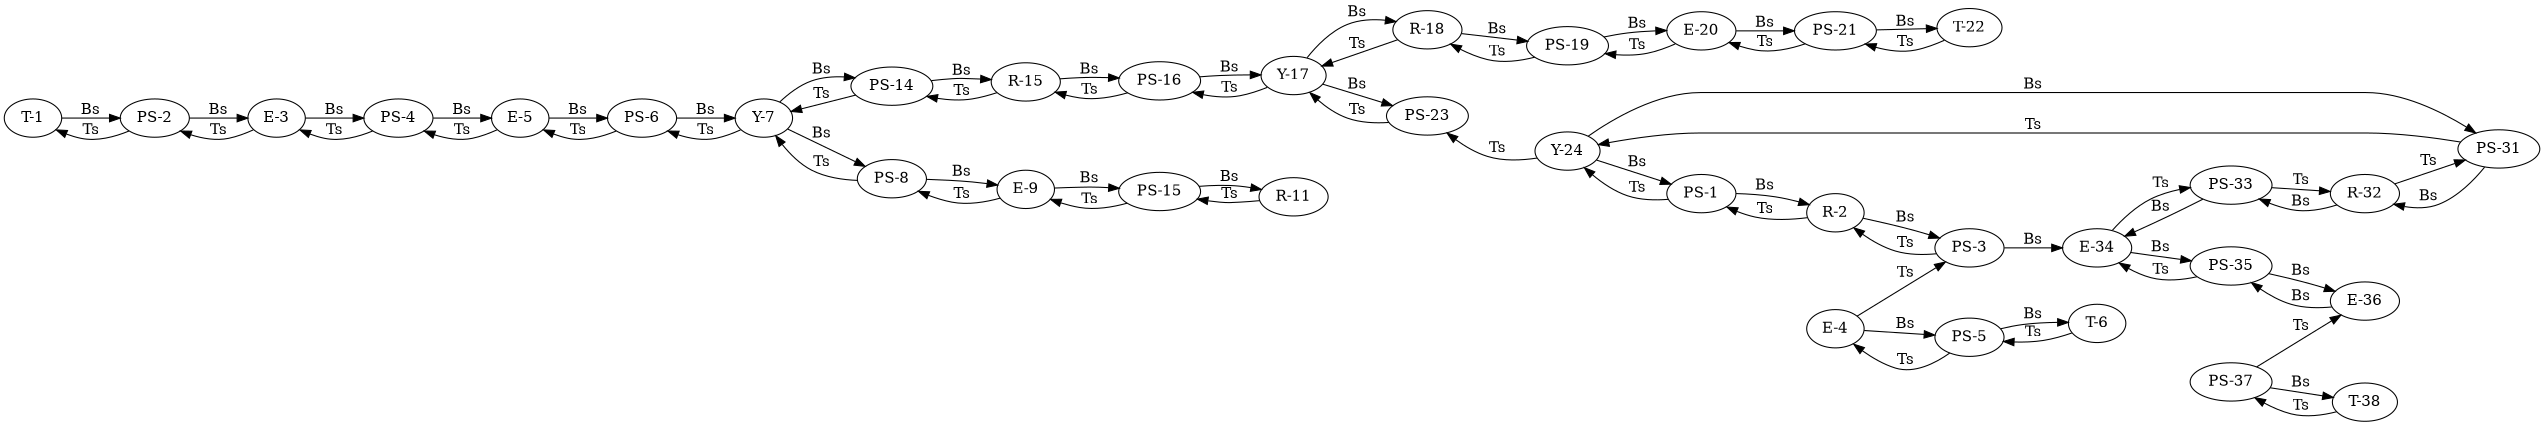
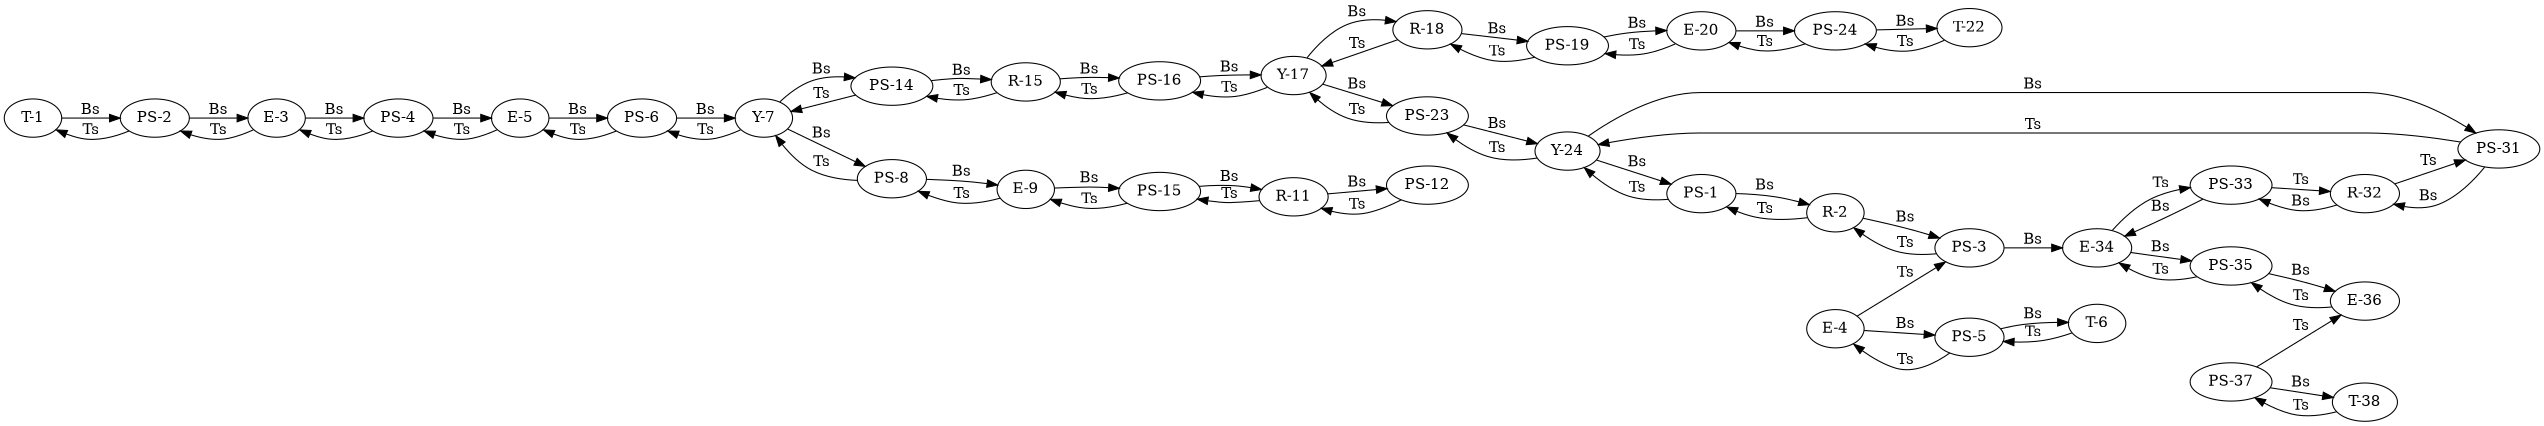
node "PS-21": label "PS-21" -> "PS-24"
edge "PS-23" -> "Y-24": added, label "Bs"
node "PS-12": added
edge "E-36" -> "PS-35": label "Bs" -> "Ts"
